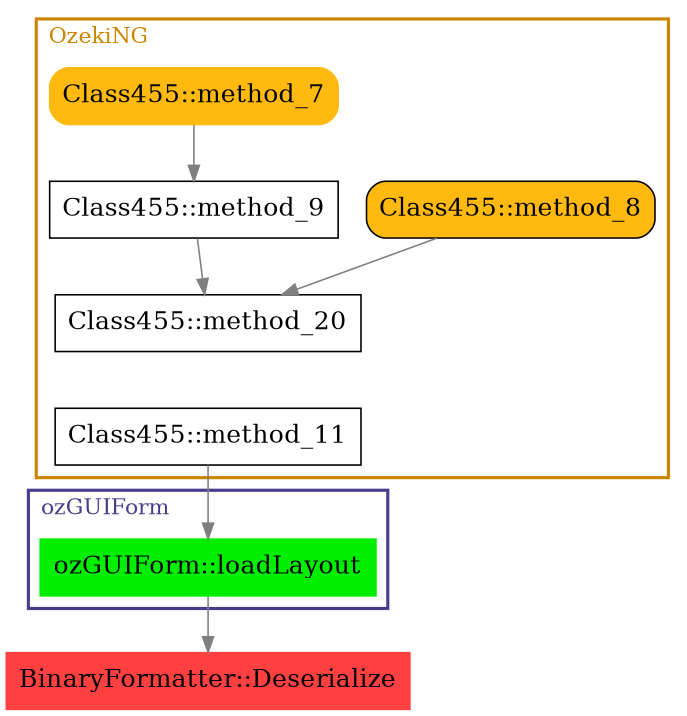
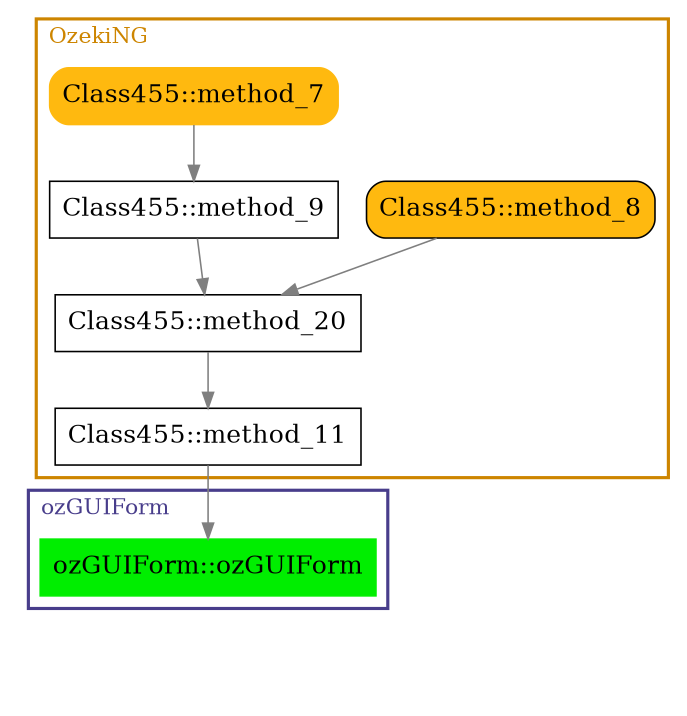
edge "Class455::method_20" -> "Class455::method_11": added
node "ozGUIForm::loadLayout": label "ozGUIForm::loadLayout" -> "ozGUIForm::ozGUIForm"
node "BinaryFormatter::Deserialize": removed
